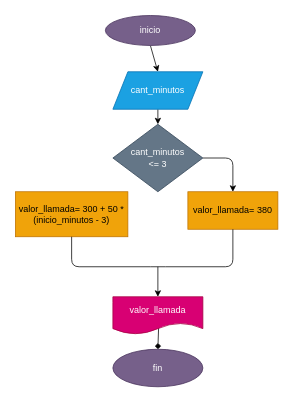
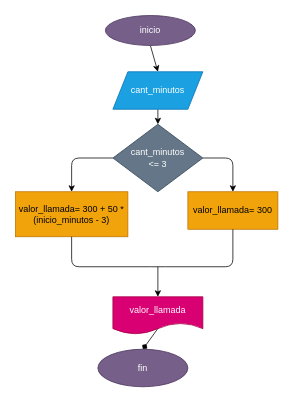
edge "cant_minutos <= 3" -> "valor_llamada= 300 + 50 * (inicio_minutos - 3)": added
node "valor_llamada= 380": label "valor_llamada= 380" -> "valor_llamada= 300"
node "fin": moved (158, 368) -> (143, 368)
